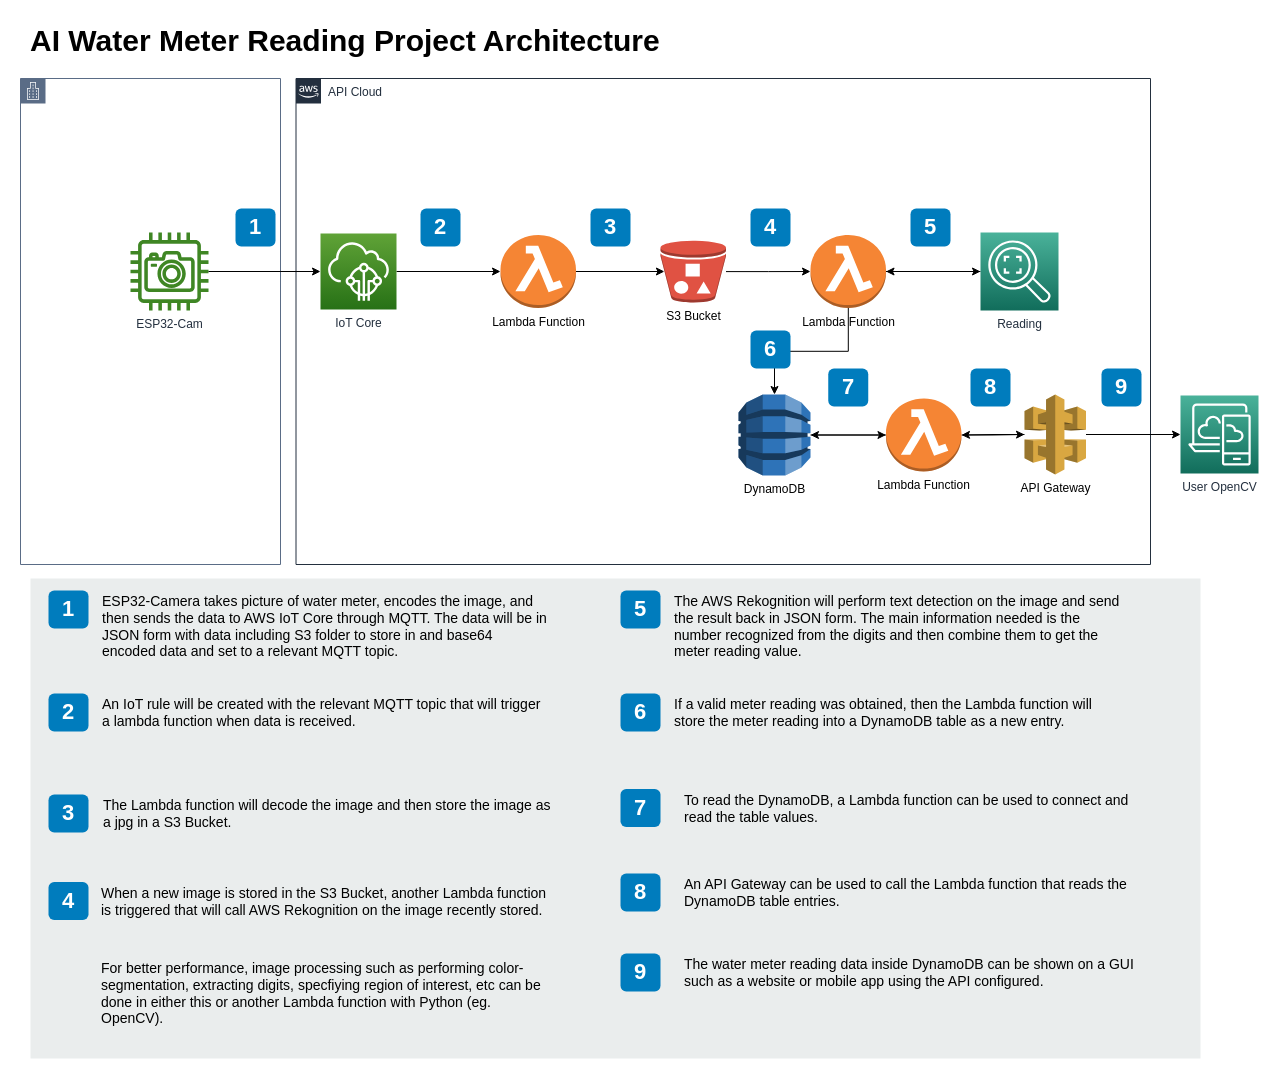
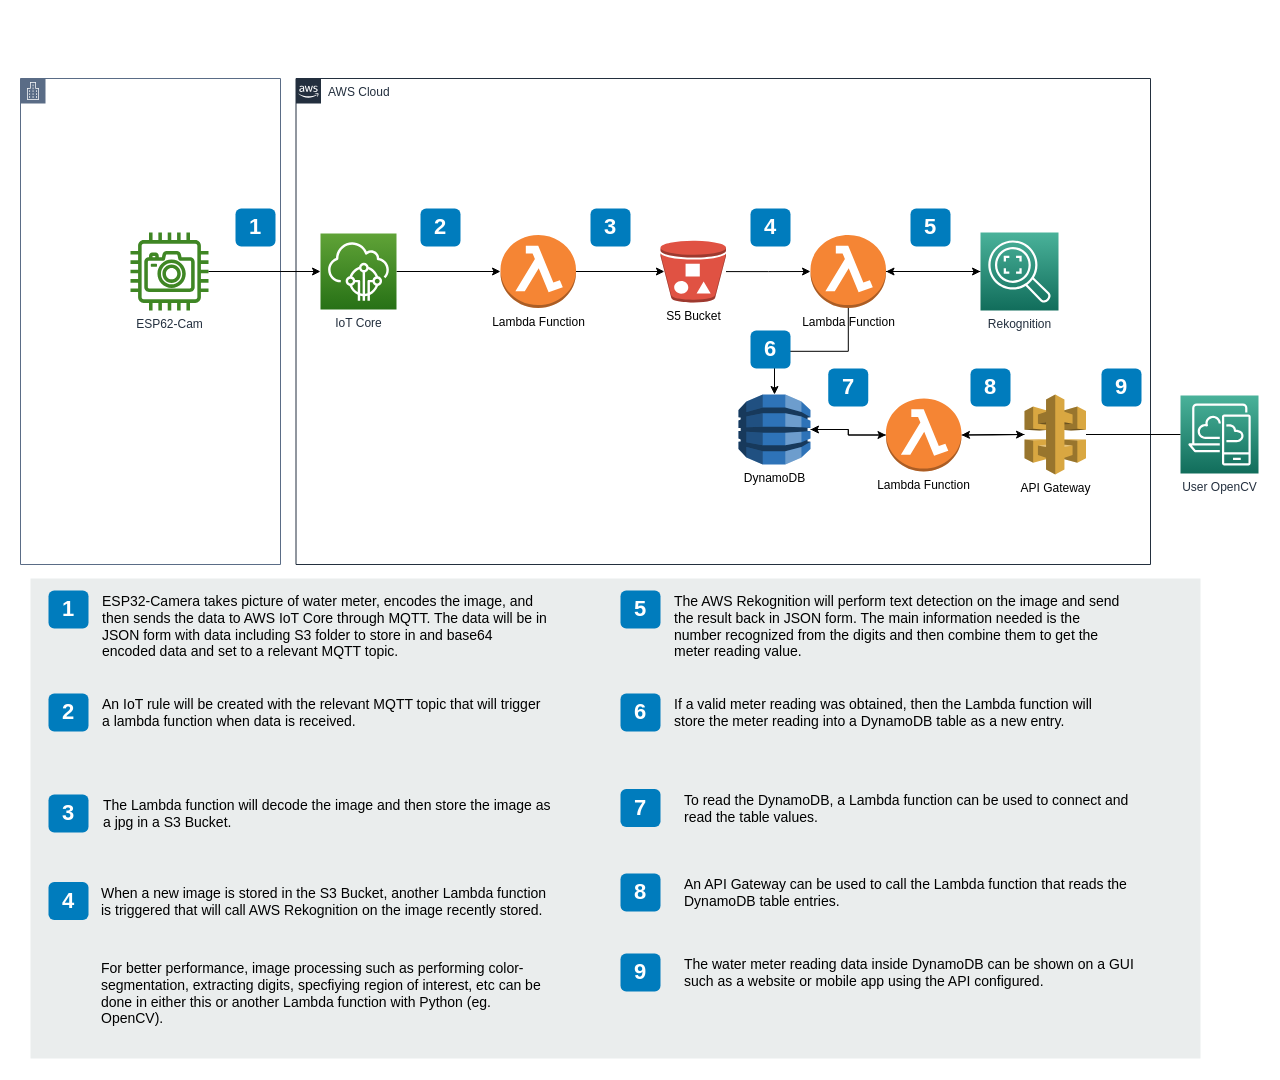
node "AI Water Meter Reading Project Architecture": removed
node "API Cloud": label "API Cloud" -> "AWS Cloud"
node "S3 Bucket": label "S3 Bucket" -> "S5 Bucket"
node "ESP32-Cam": label "ESP32-Cam" -> "ESP62-Cam"
node "Reading": label "Reading" -> "Rekognition"
node "DynamoDB": size 72x81 -> 72x70
edge "API Gateway" -> "User OpenCV": arrowhead classic -> none
